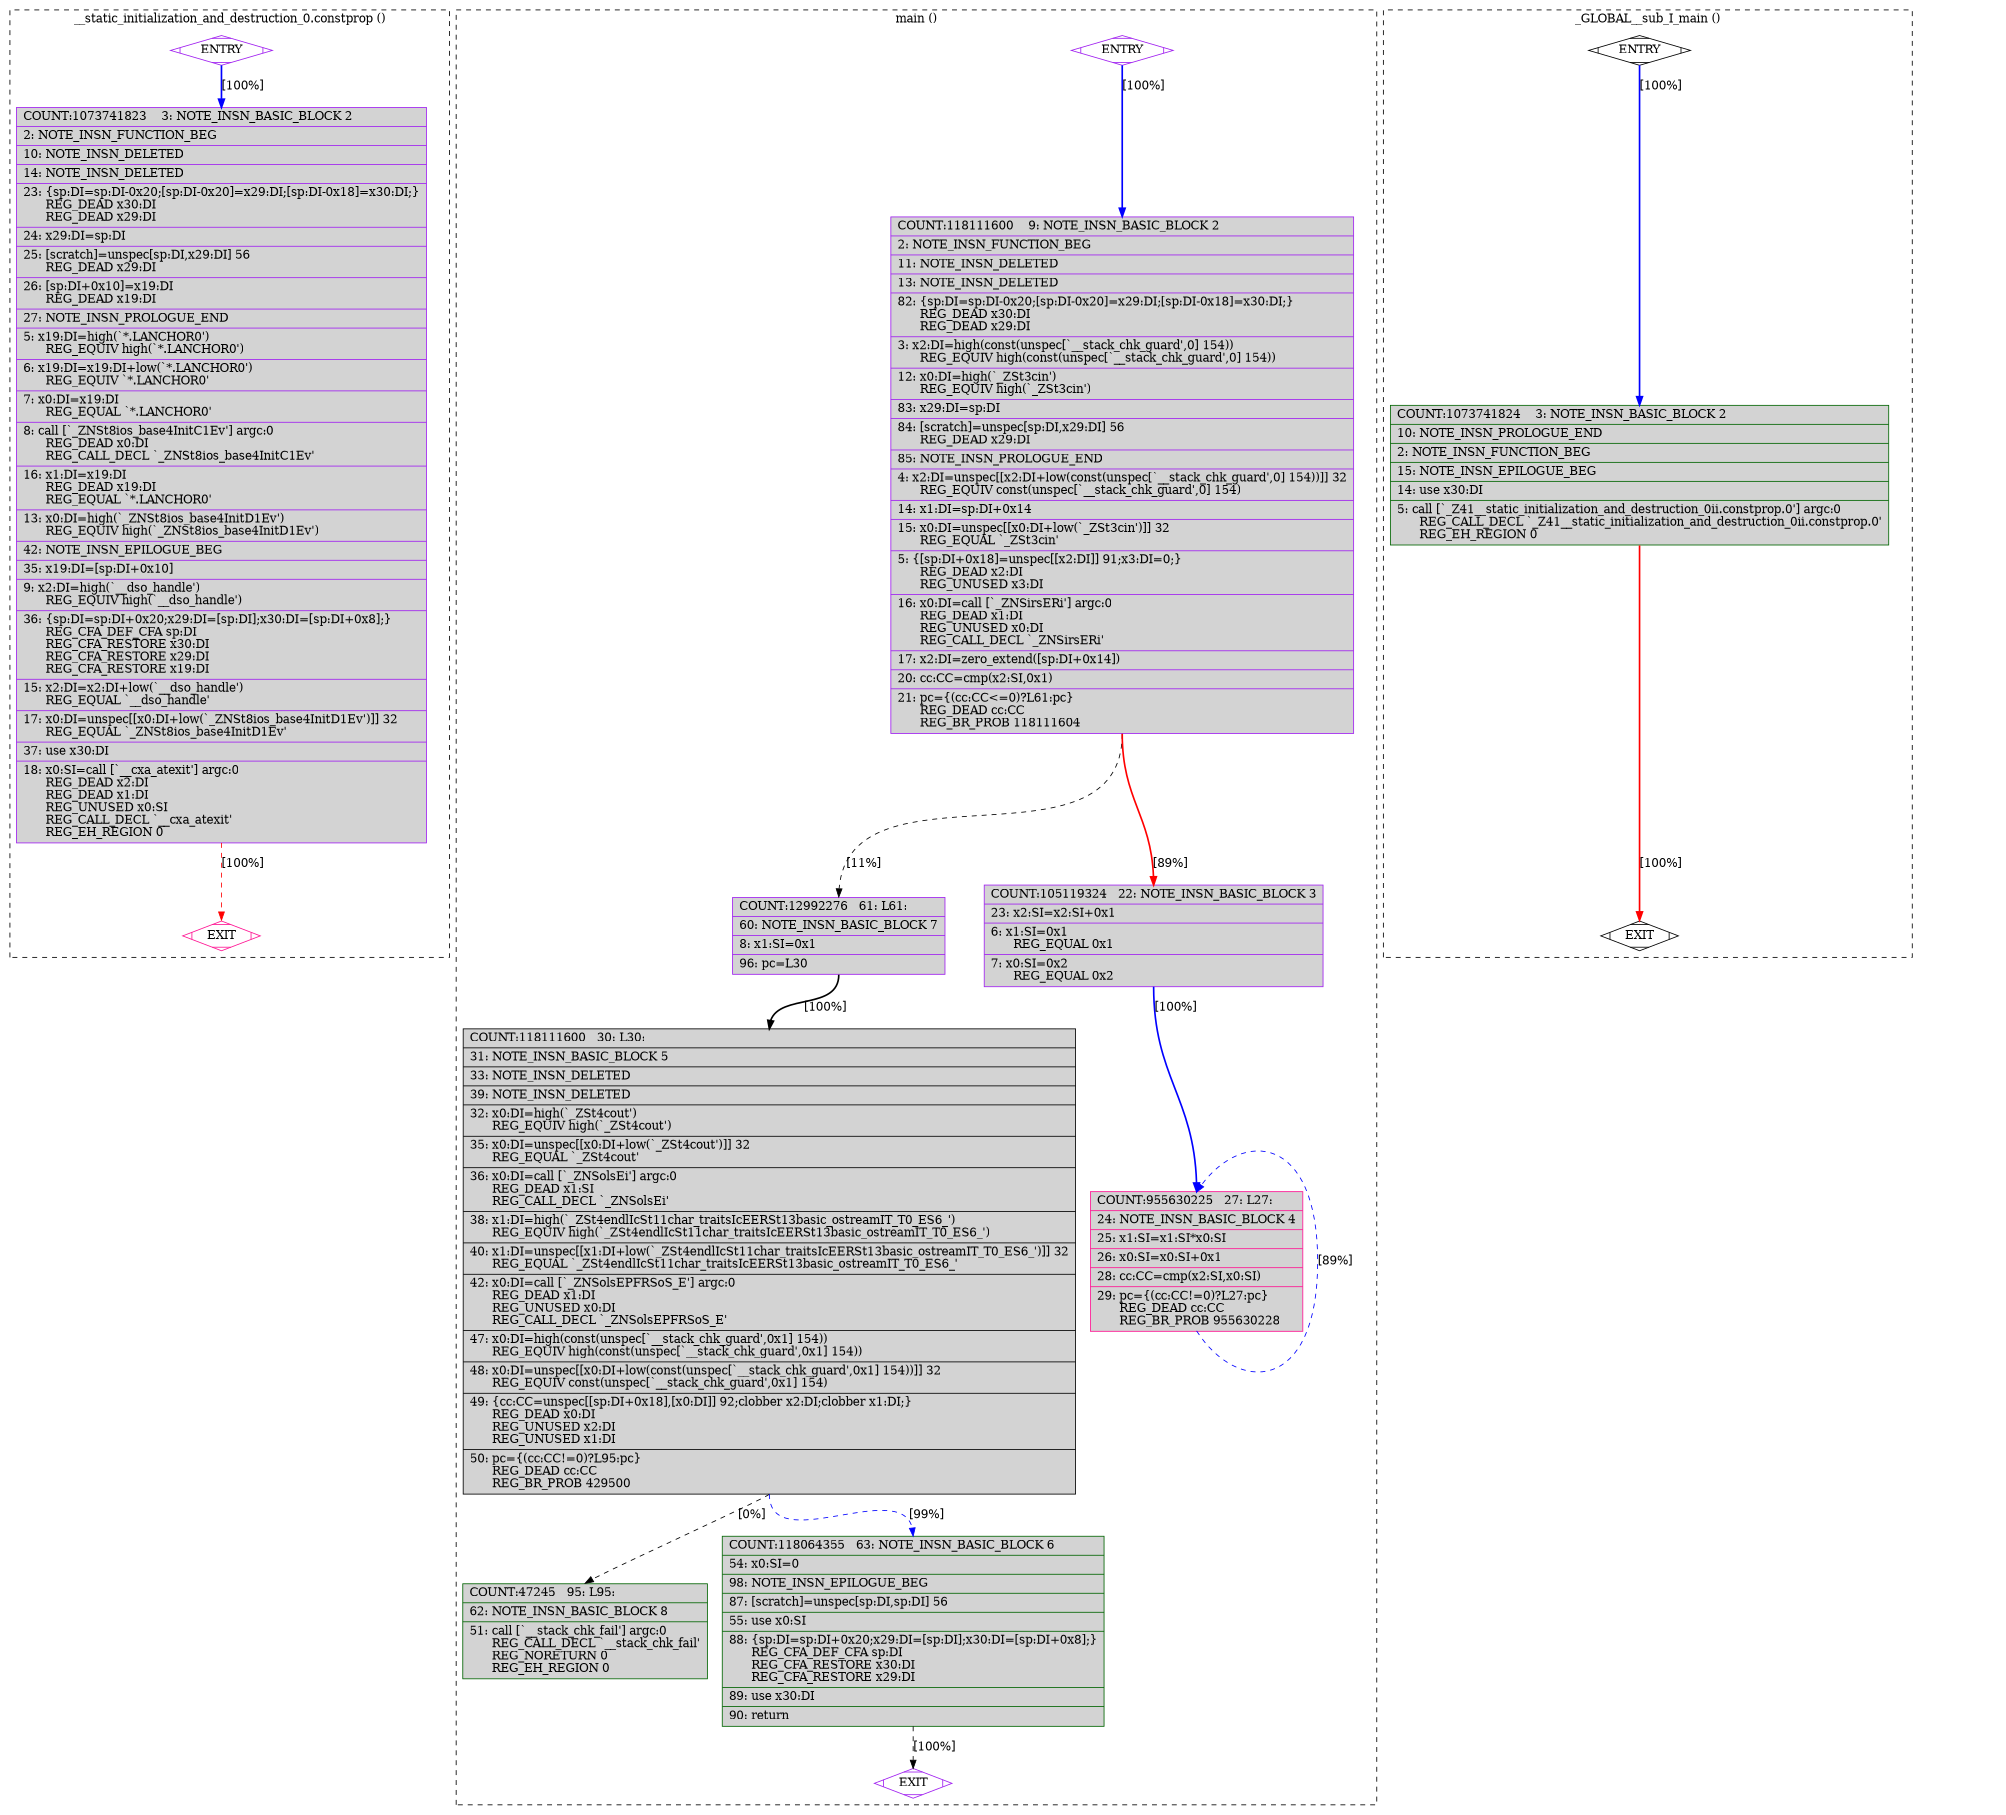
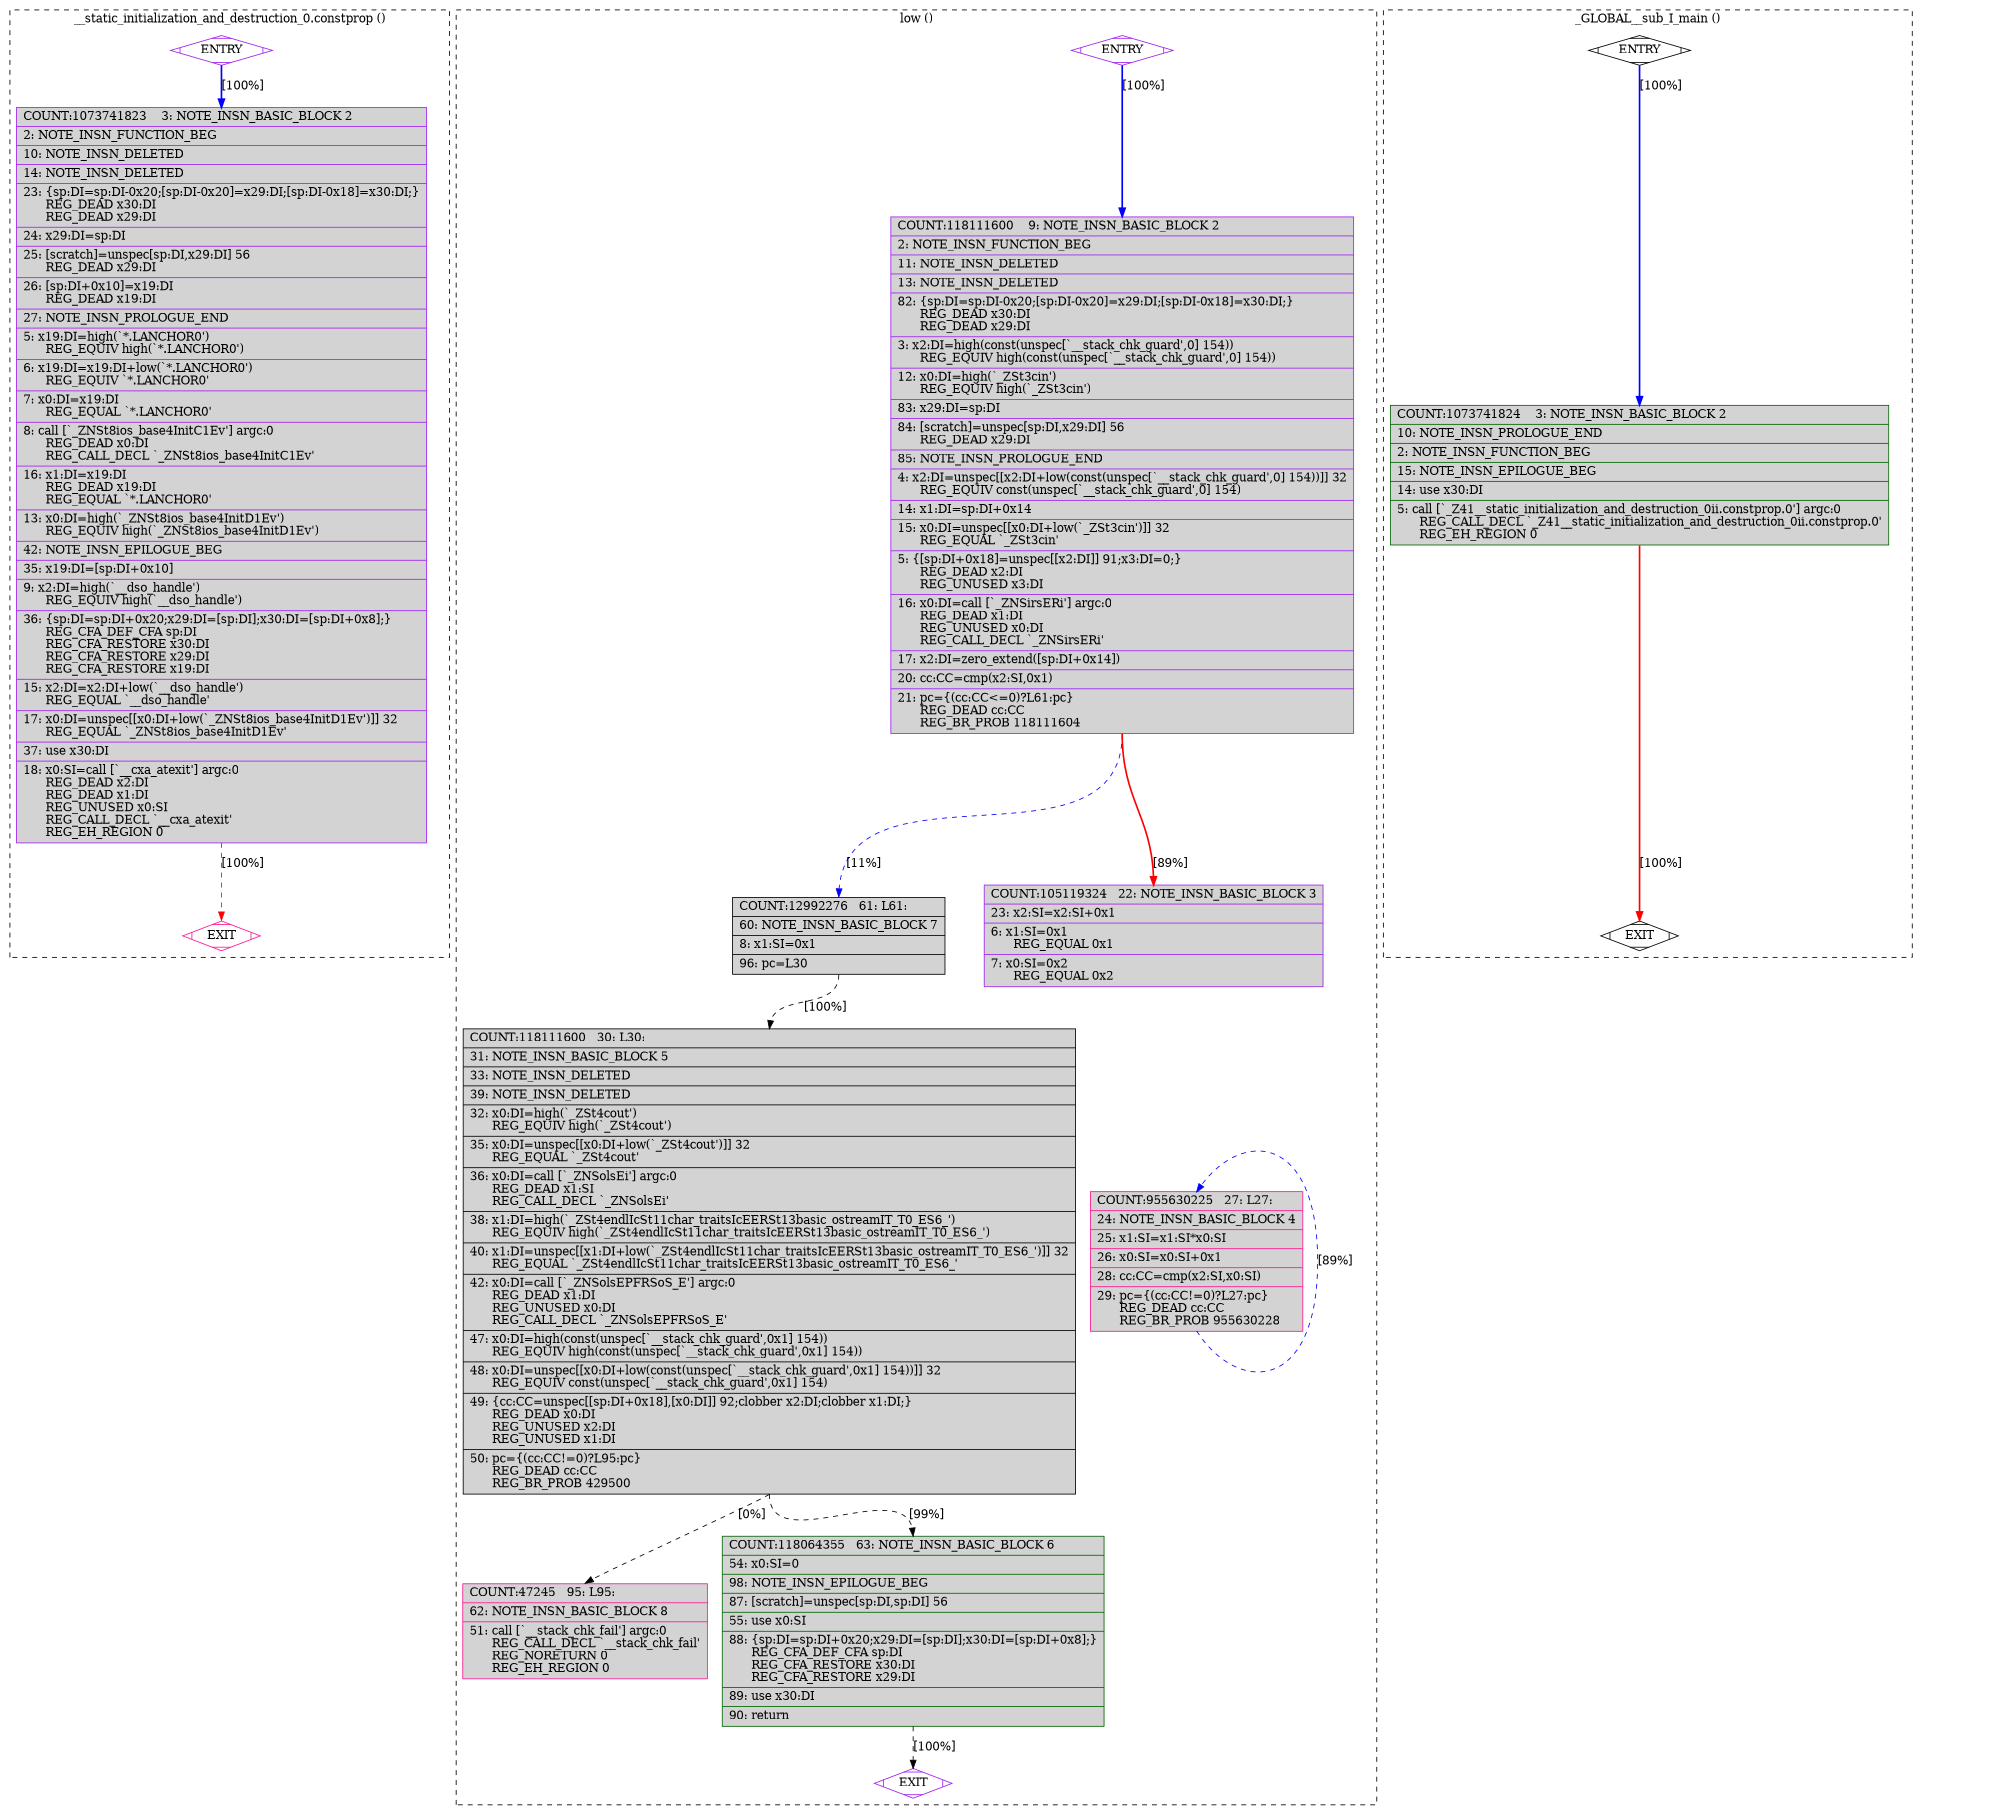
cluster "main ()": label "main ()" -> "low ()"
edge "COUNT:118111600    9: NOTE_INSN_BASIC_BLOCK 2" -> "COUNT:12992276   61: L61:": color black -> blue
node "COUNT:12992276   61: L61:": color purple -> black
edge "COUNT:12992276   61: L61:" -> "COUNT:118111600   30: L30:": style bold -> dashed
edge "COUNT:105119324   22: NOTE_INSN_BASIC_BLOCK 3" -> "COUNT:955630225   27: L27:": removed, label "[100%]"
edge "COUNT:118111600   30: L30:" -> "COUNT:118064355   63: NOTE_INSN_BASIC_BLOCK 6": color blue -> black
node "COUNT:47245   95: L95:": color darkgreen -> deeppink
